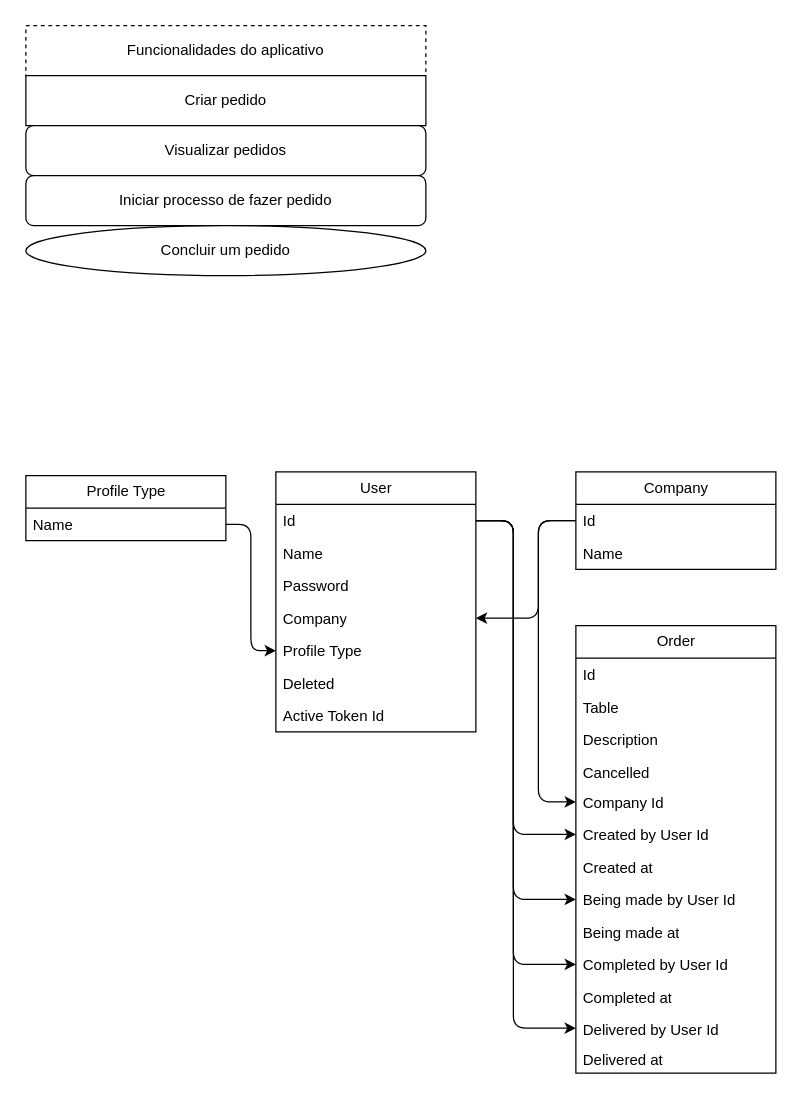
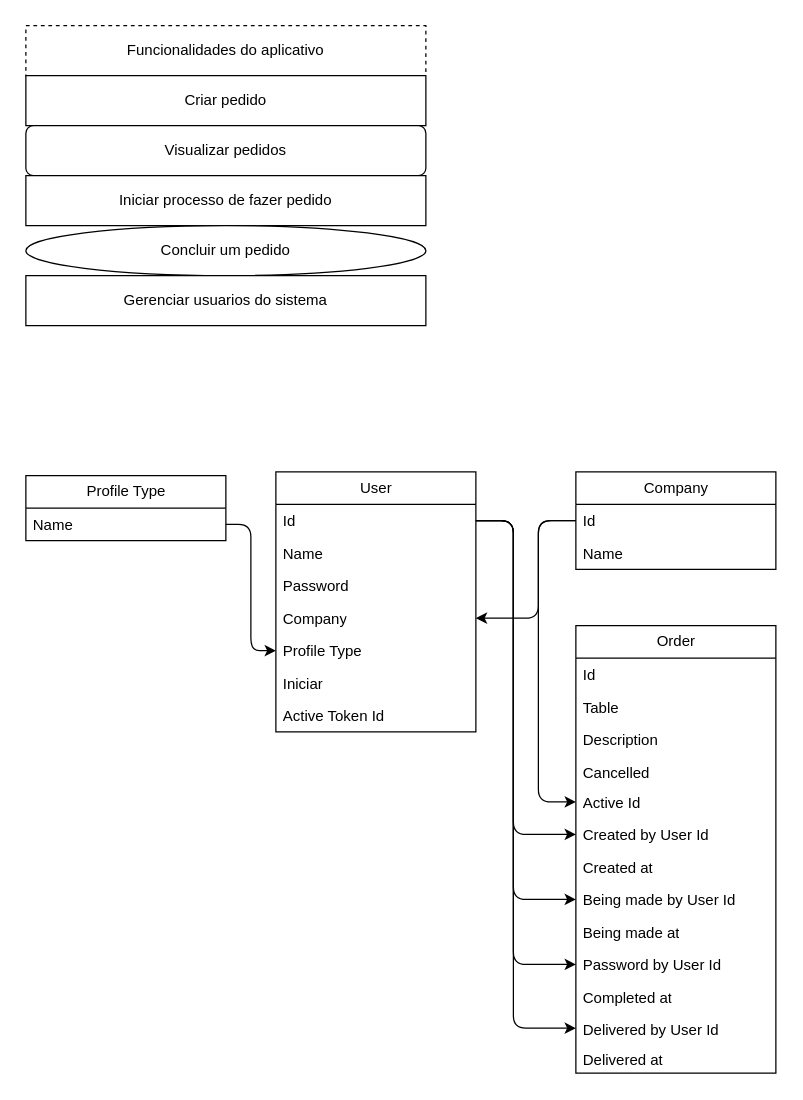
node "Iniciar processo de fazer pedido": shape rounded rectangle -> rectangle
node "Gerenciar usuarios do sistema": added
node "Deleted": label "Deleted" -> "Iniciar"
node "Company Id": label "Company Id" -> "Active Id"
node "Completed by User Id": label "Completed by User Id" -> "Password by User Id"
